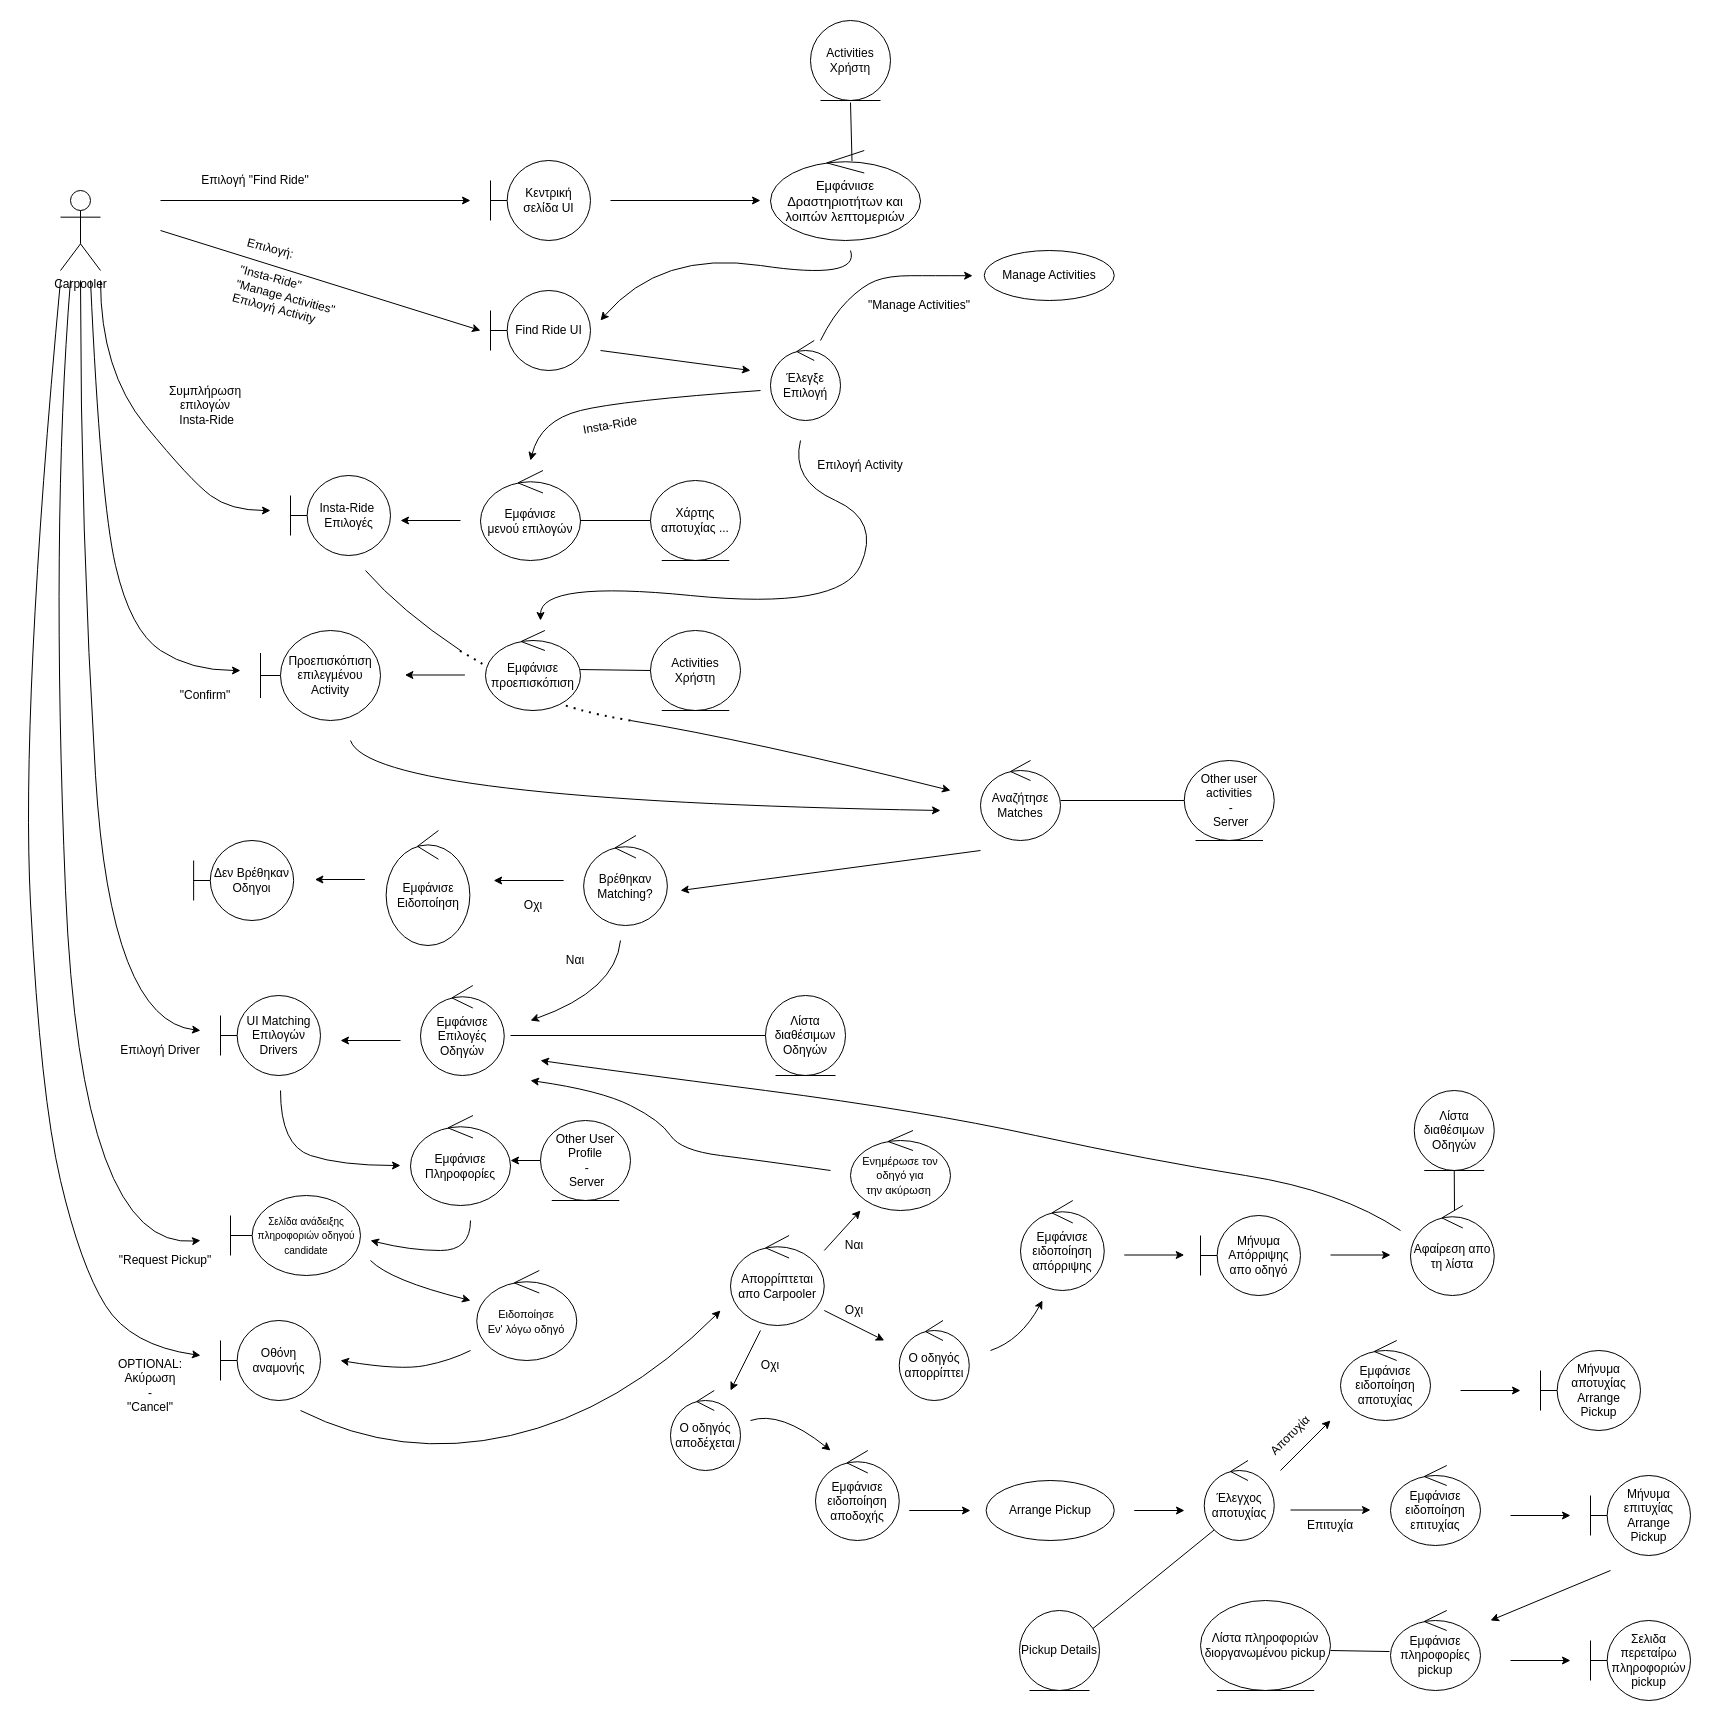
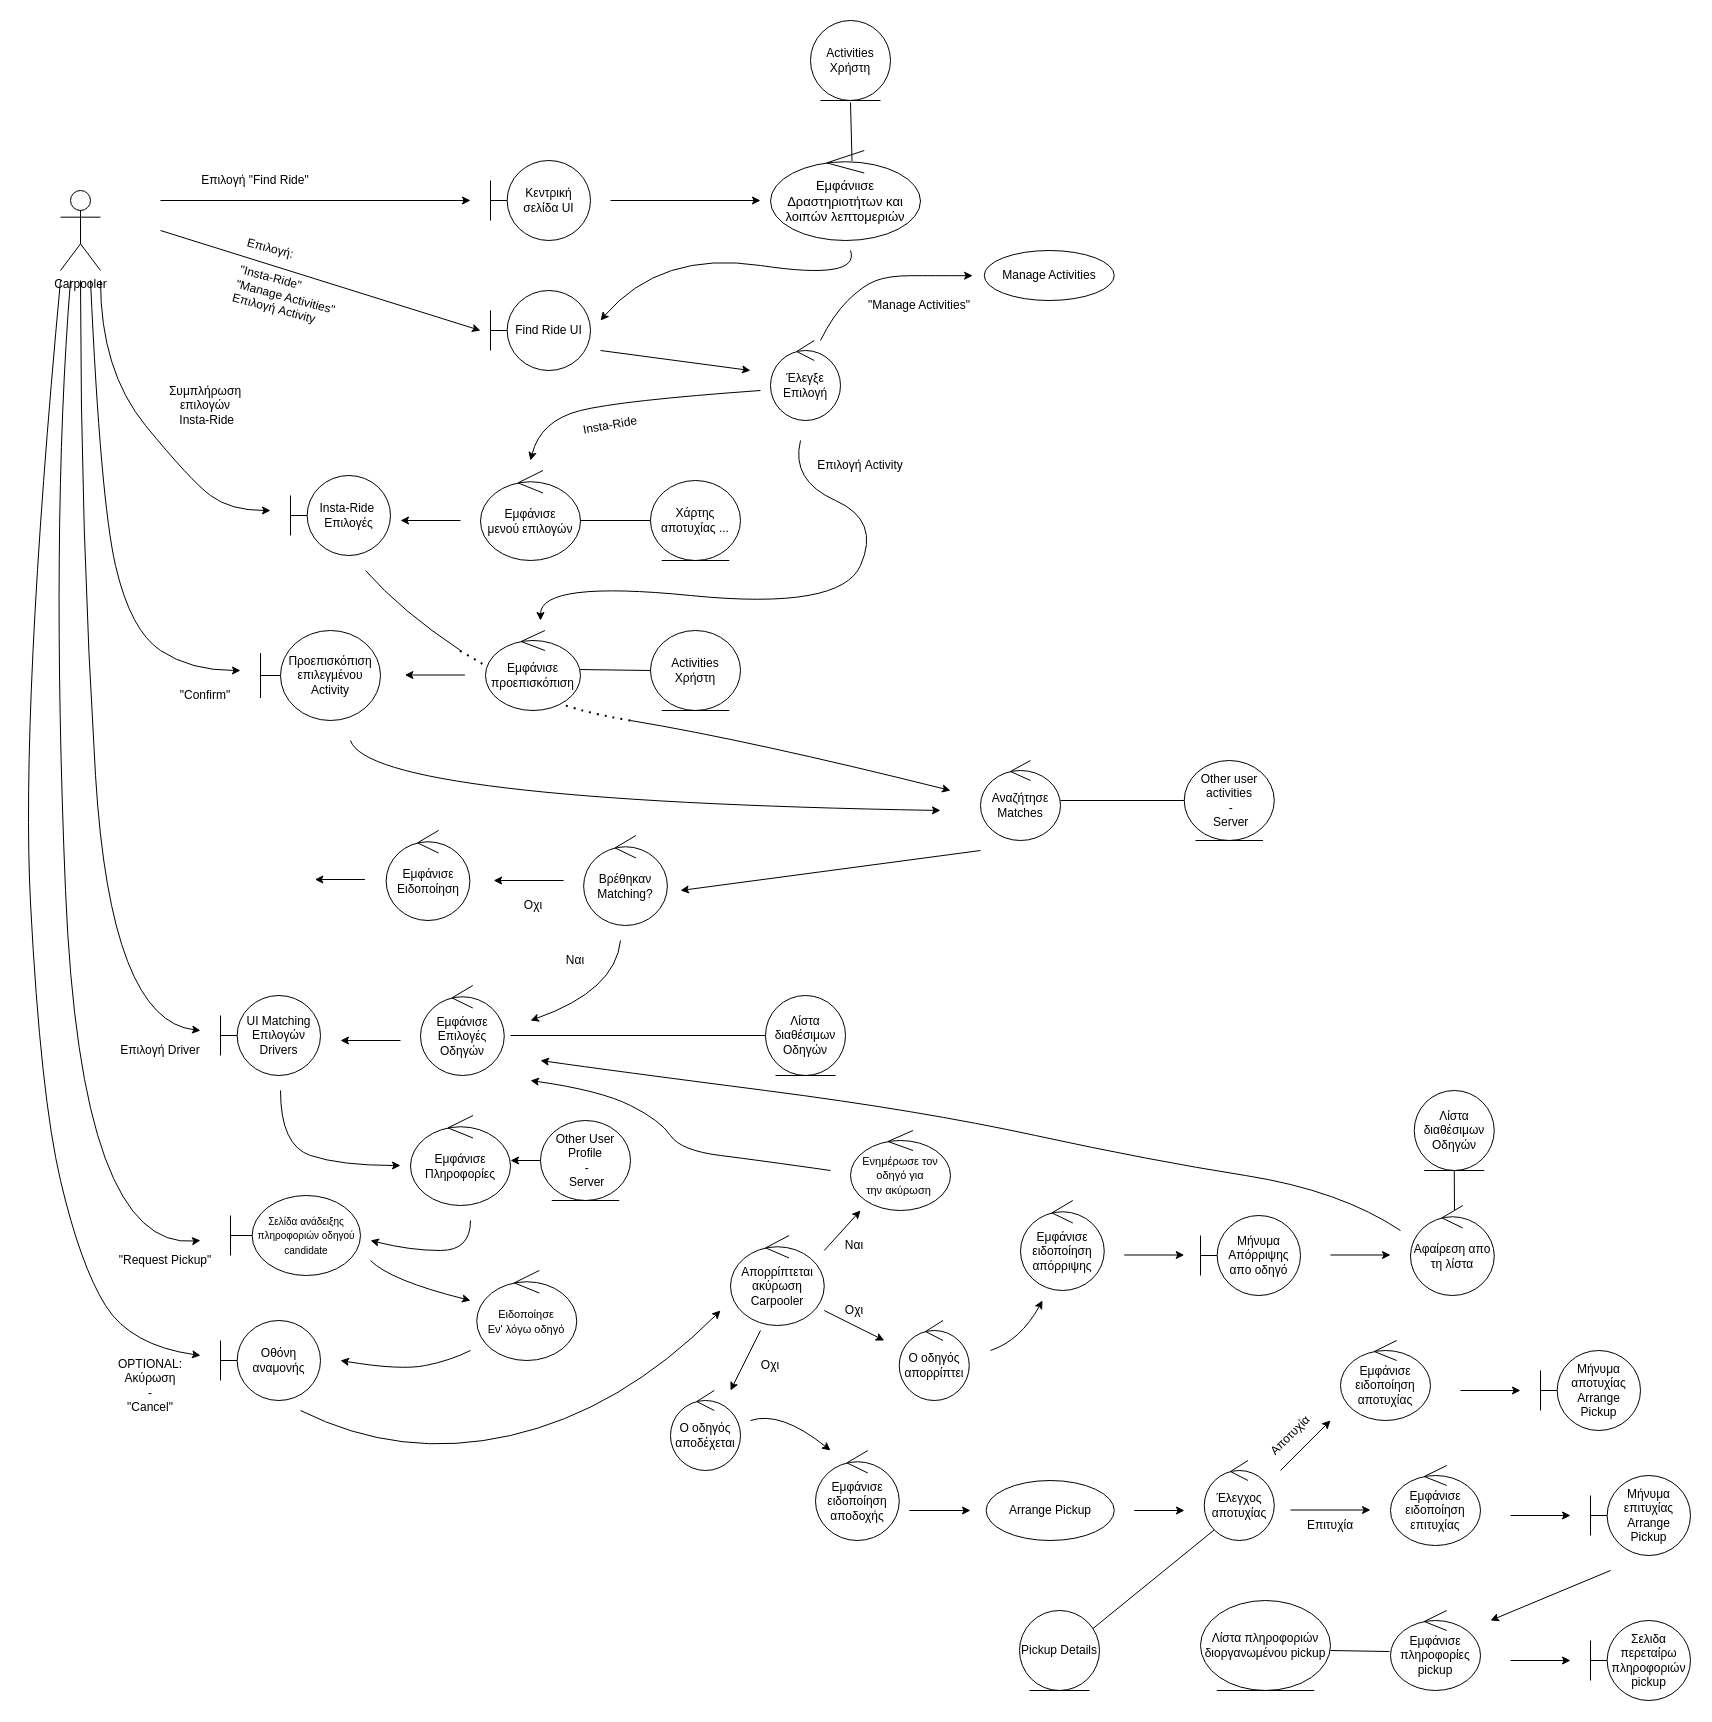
node "Δεν Βρέθηκαν Οδηγοι": removed
node "Εμφάνισε Ειδοποίηση": size 84x115 -> 84x90
node "Απορρίπτεται απο Carpooler": label "Απορρίπτεται απο Carpooler" -> "Απορρίπτεται ακύρωση Carpooler"
